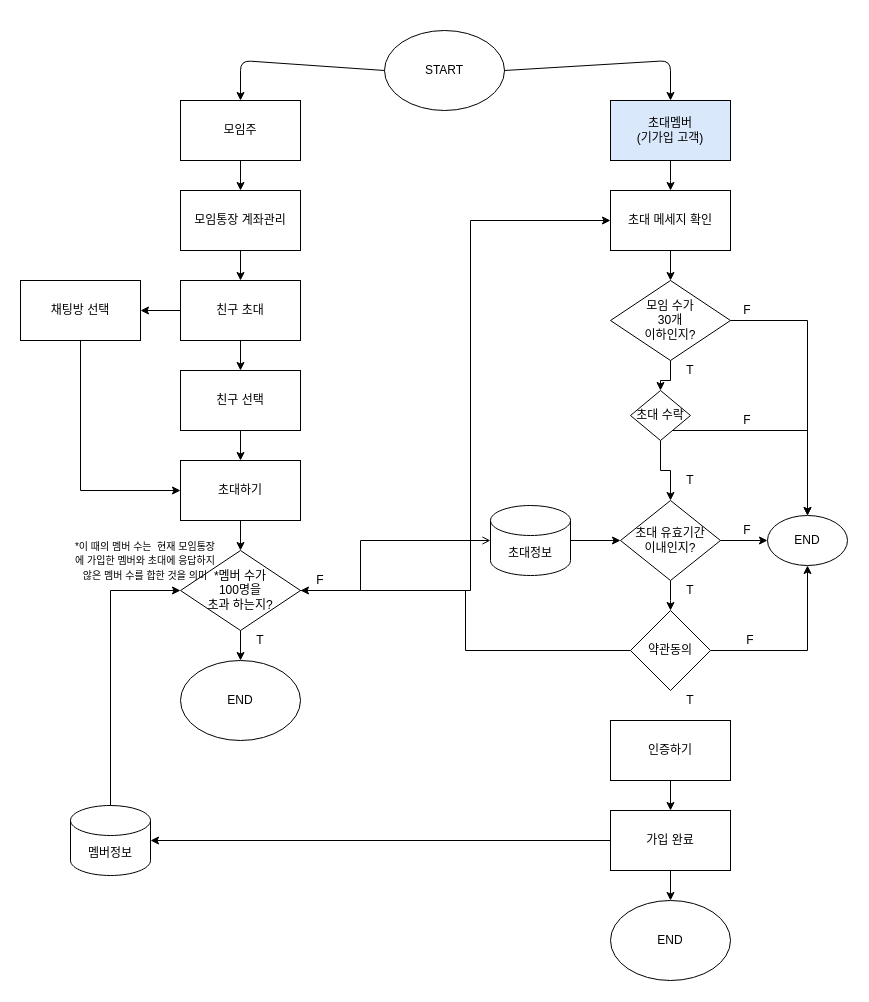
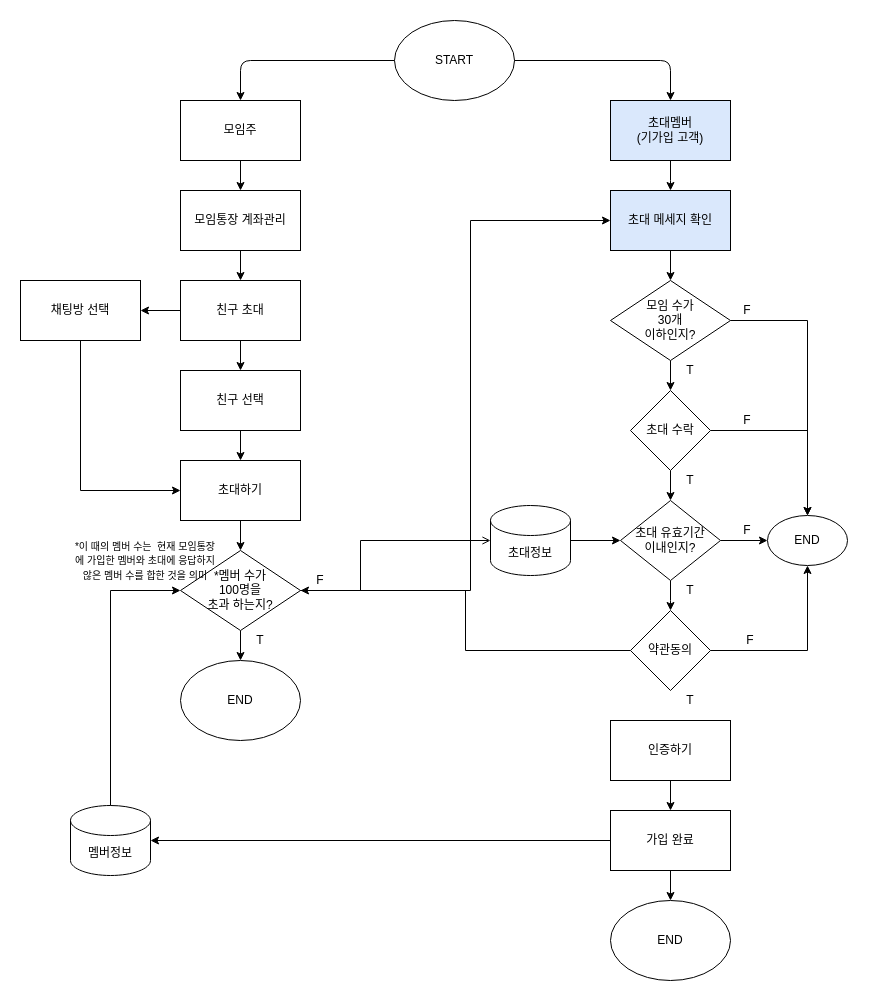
node "START": moved (445, 71) -> (455, 61)
node "초대 메세지 확인": fillcolor #ffffff -> #dae8fc
node "초대 수락": size 60x50 -> 80x80
